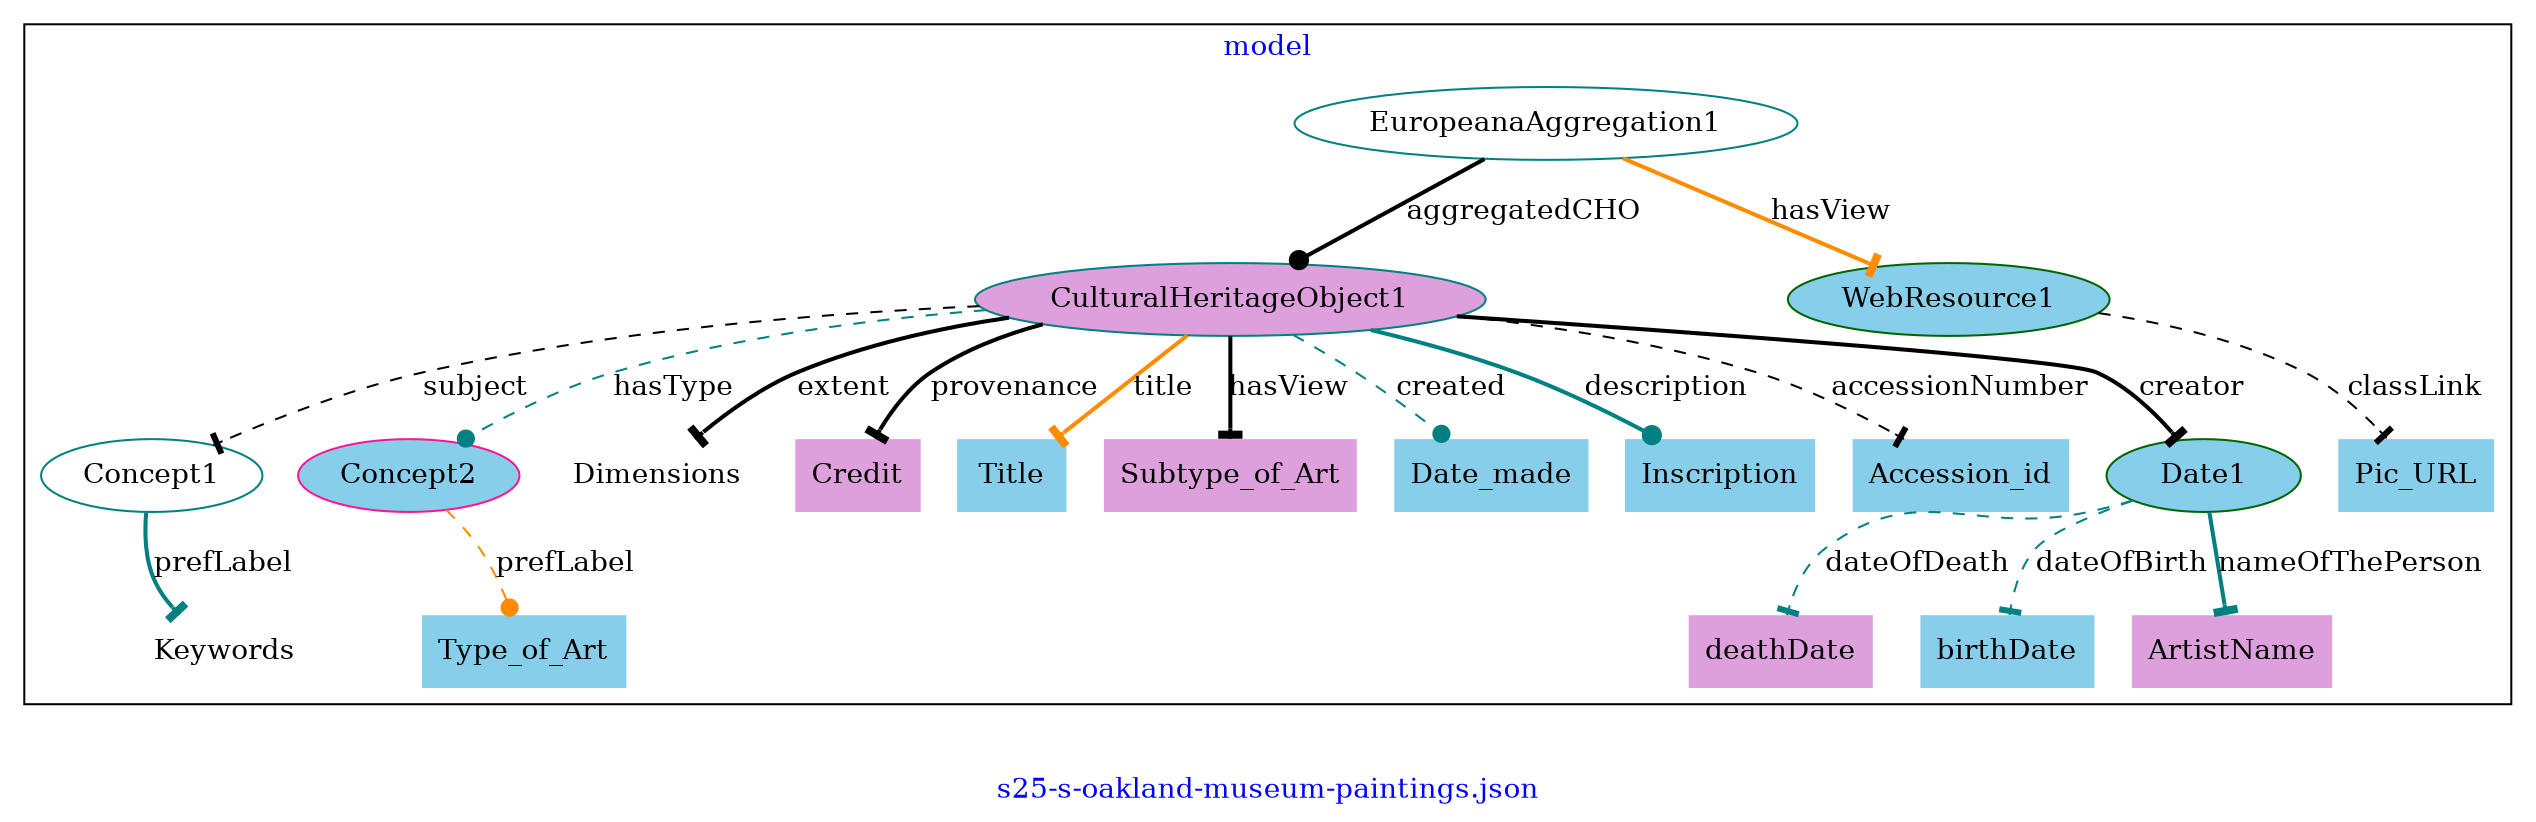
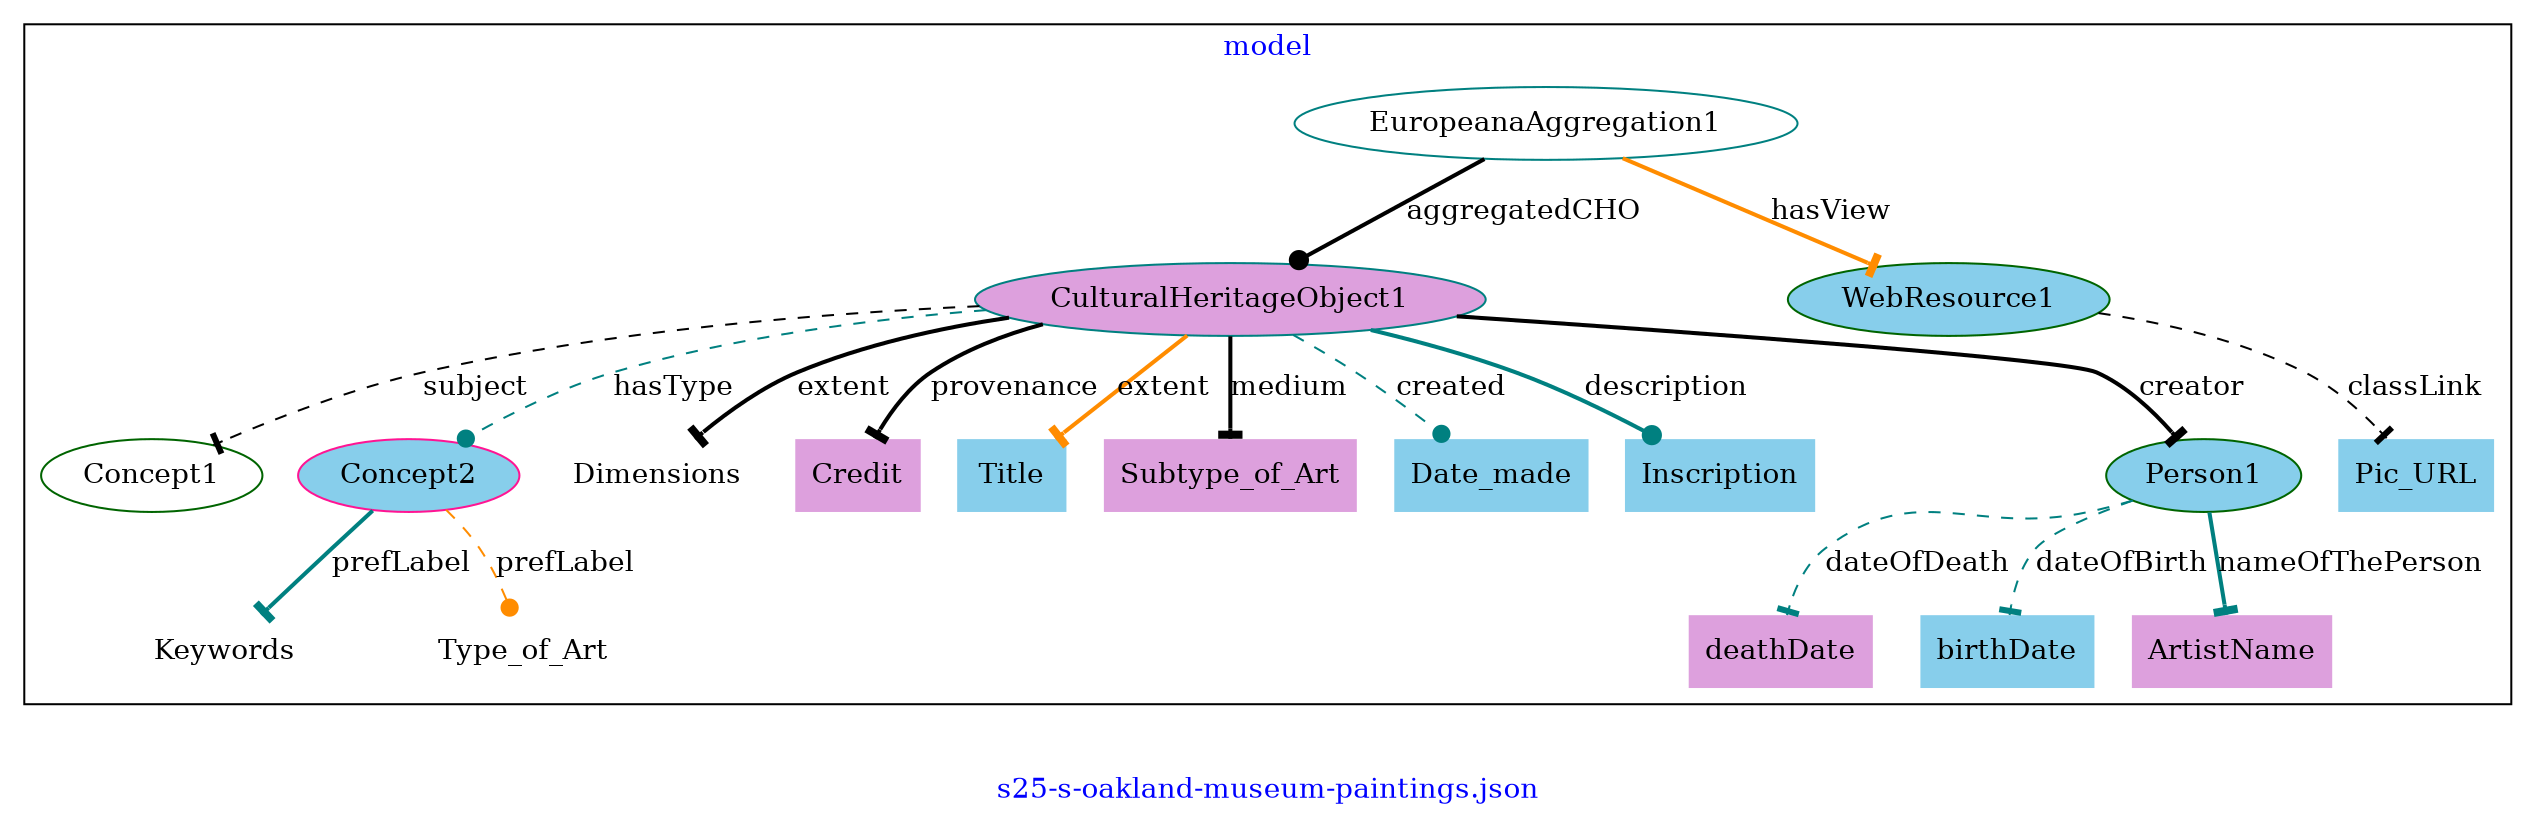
edge "CulturalHeritageObject1" -> "Title": label "title" -> "extent"
edge "CulturalHeritageObject1" -> "Subtype_of_Art": label "hasView" -> "medium"
node "Concept1": color teal -> darkgreen
node "Accession_id": removed
node "Date1": label "Date1" -> "Person1"
edge "Concept1" -> "Keywords": now "Concept2" -> "Keywords"
node "Type_of_Art": fillcolor skyblue -> white
